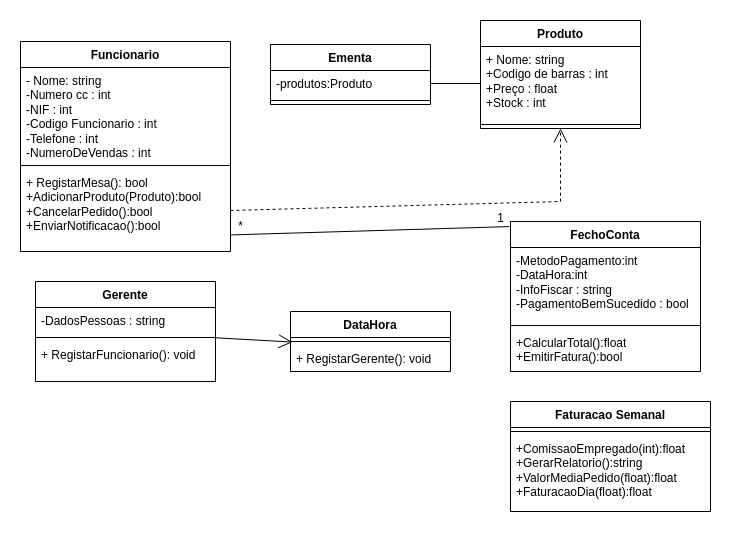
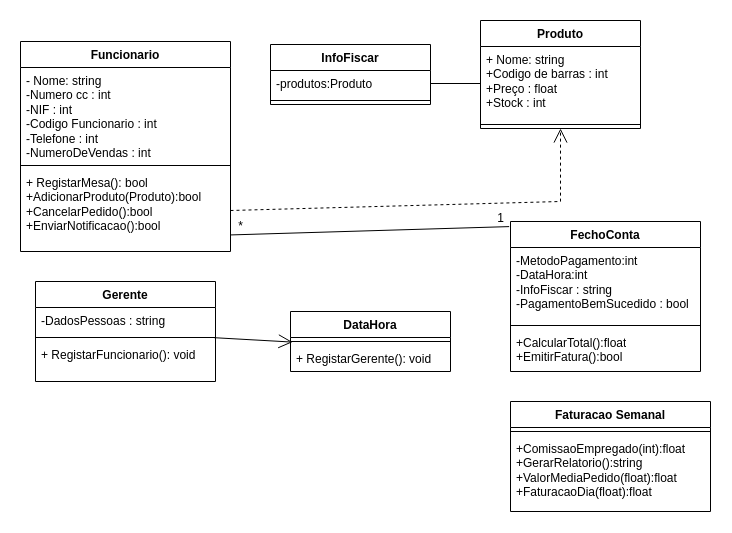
node "Ementa": label "Ementa" -> "InfoFiscar"
